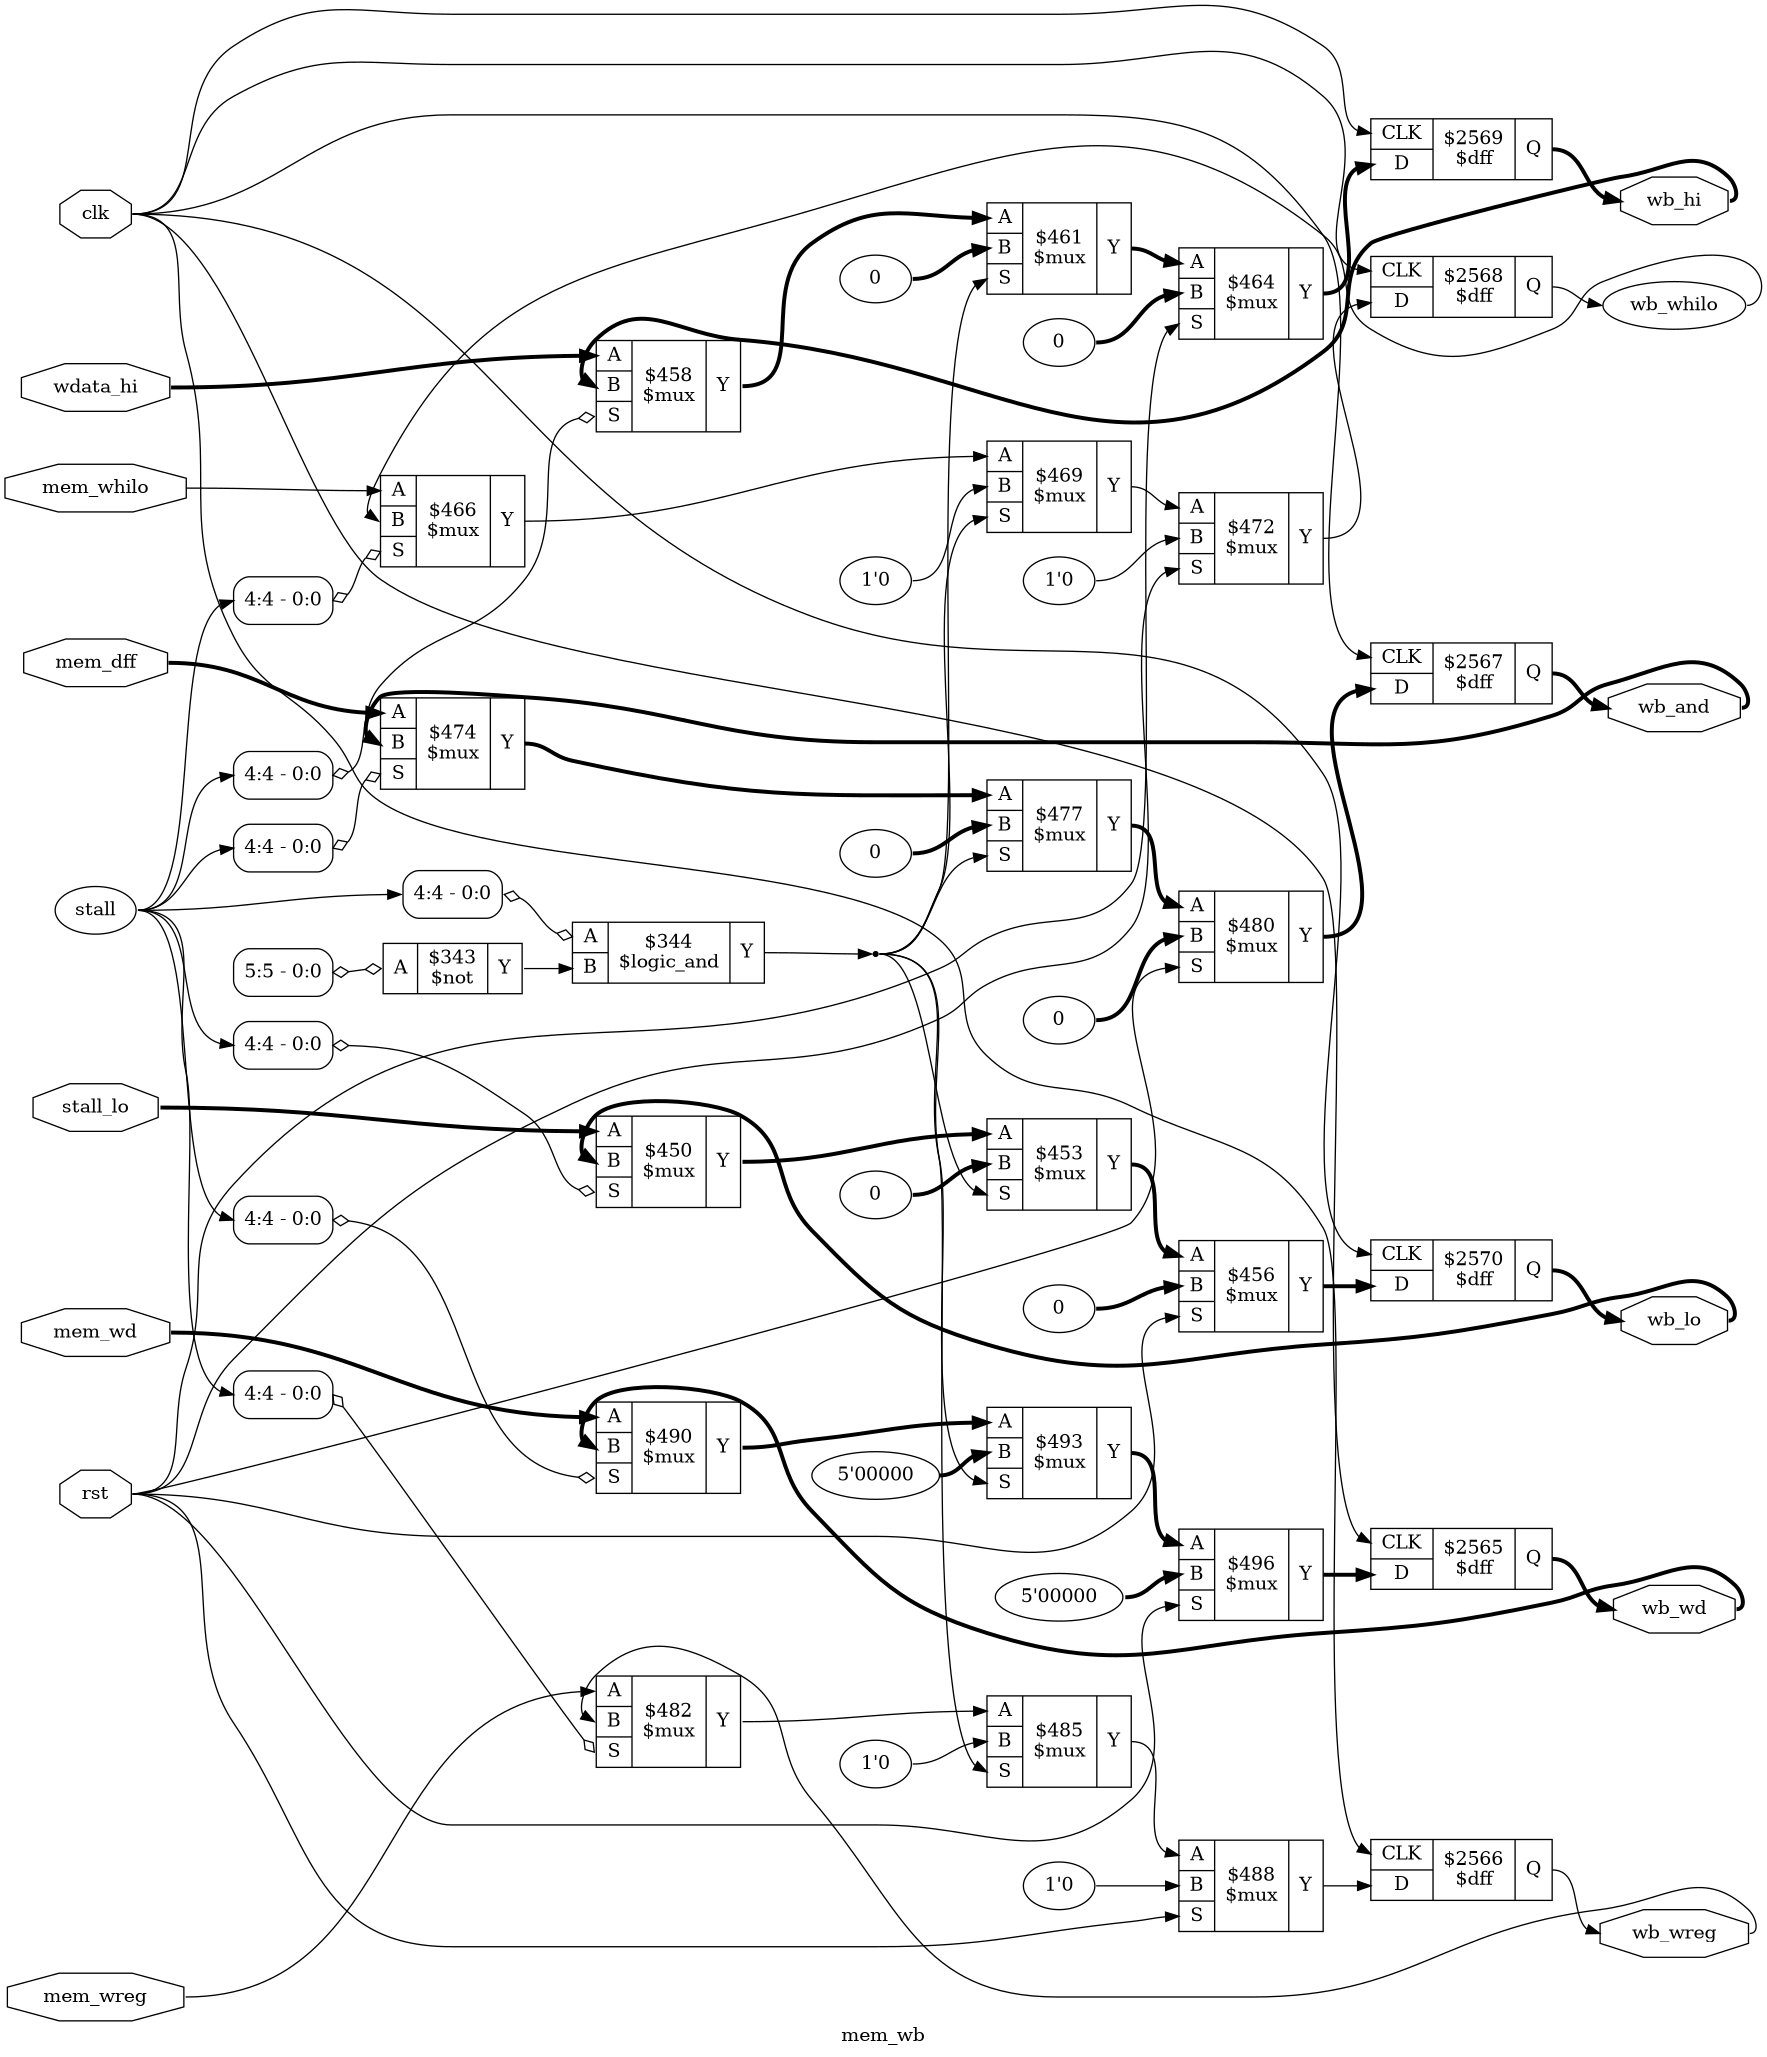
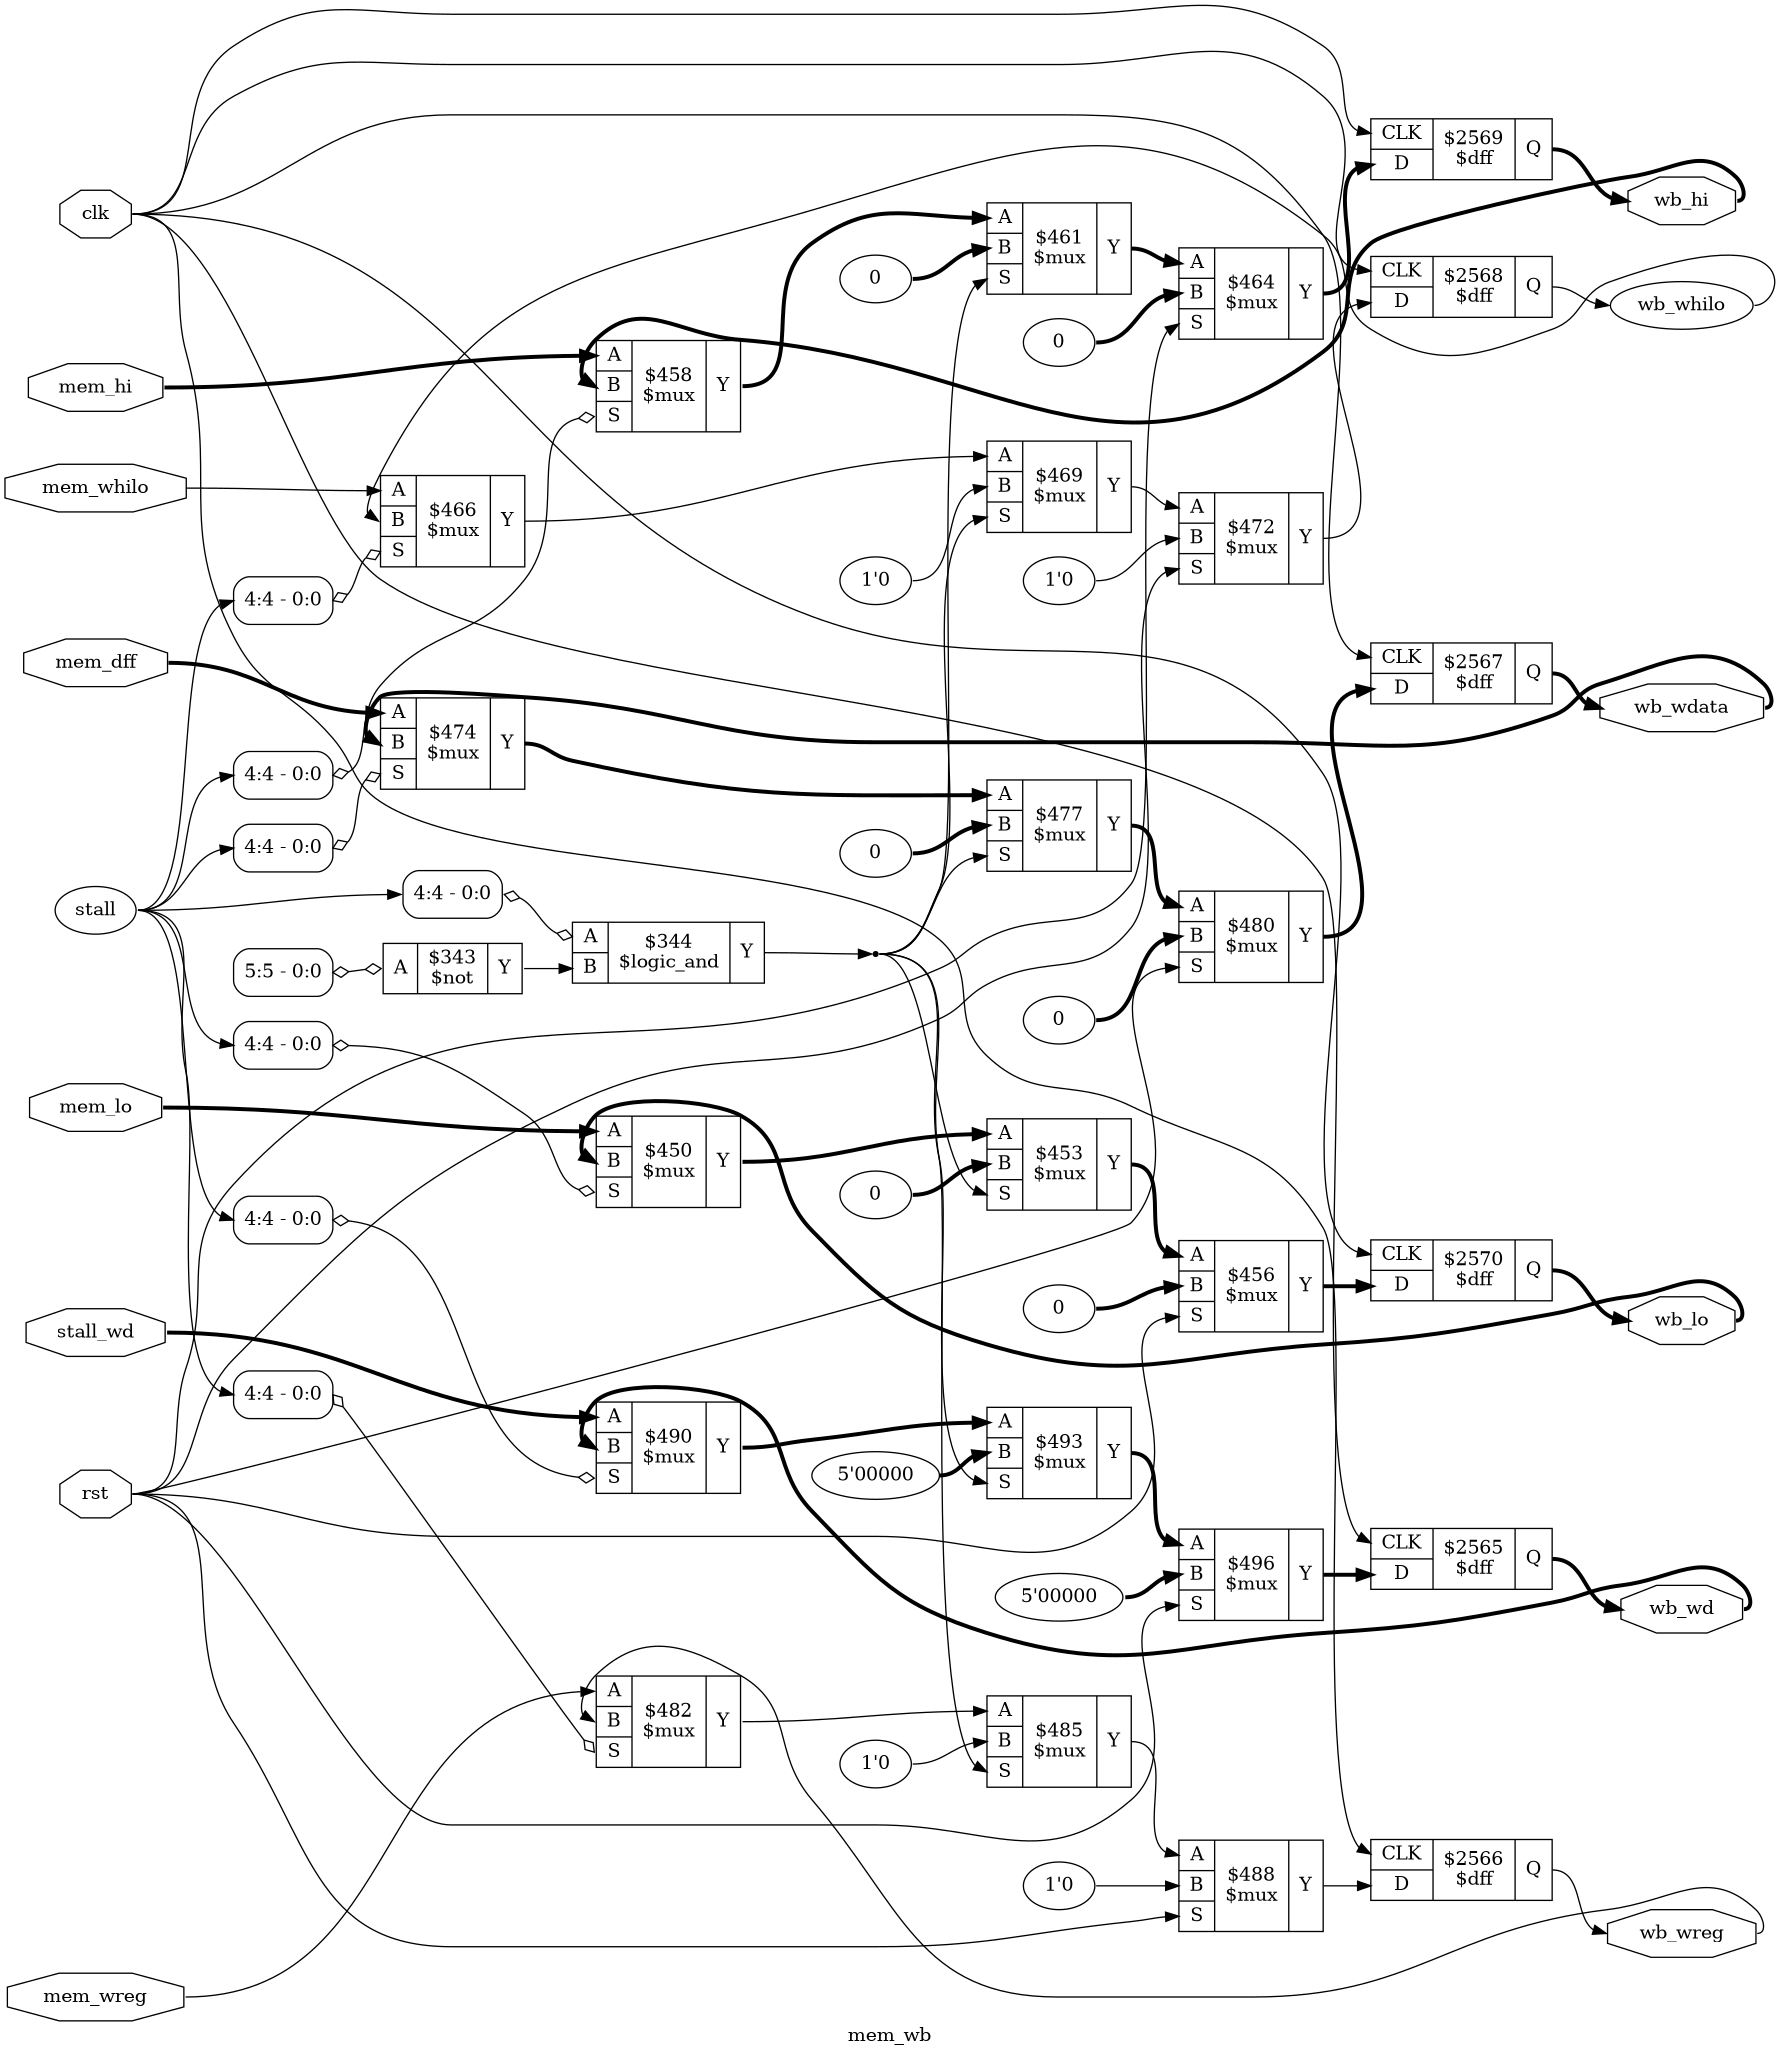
node "wdata_hi": label "wdata_hi" -> "mem_hi"
node "wb_and": label "wb_and" -> "wb_wdata"
node "stall_lo": label "stall_lo" -> "mem_lo"
node "mem_wd": label "mem_wd" -> "stall_wd"
